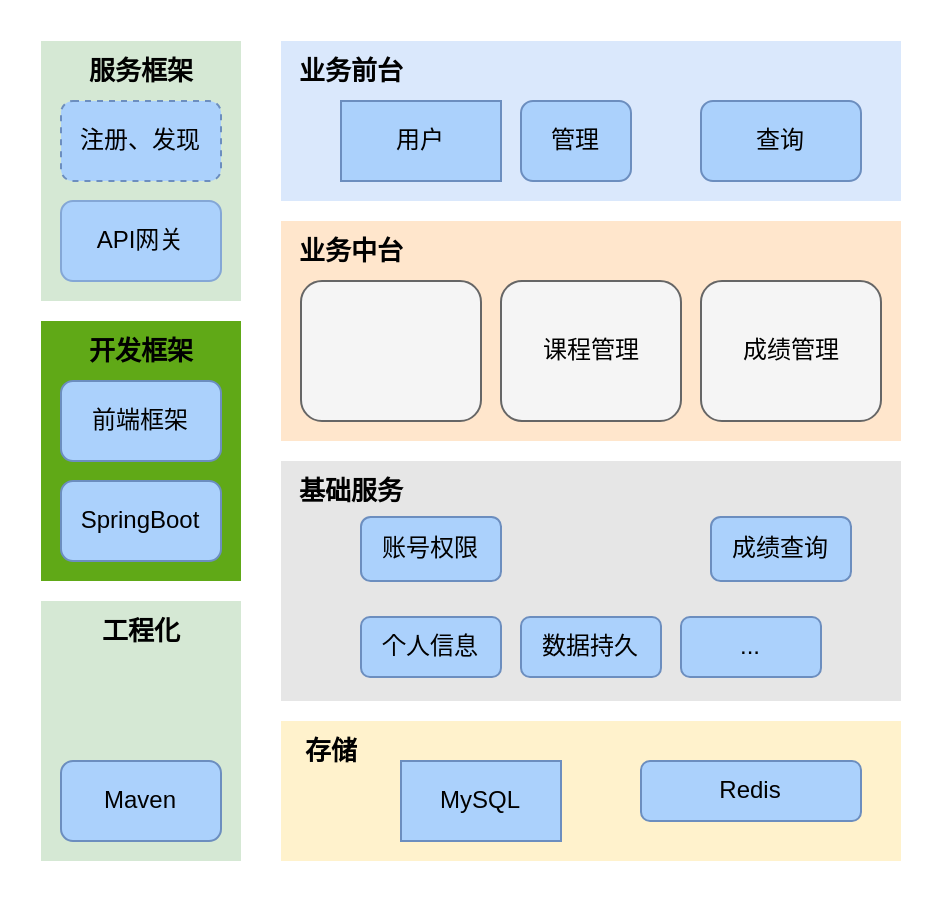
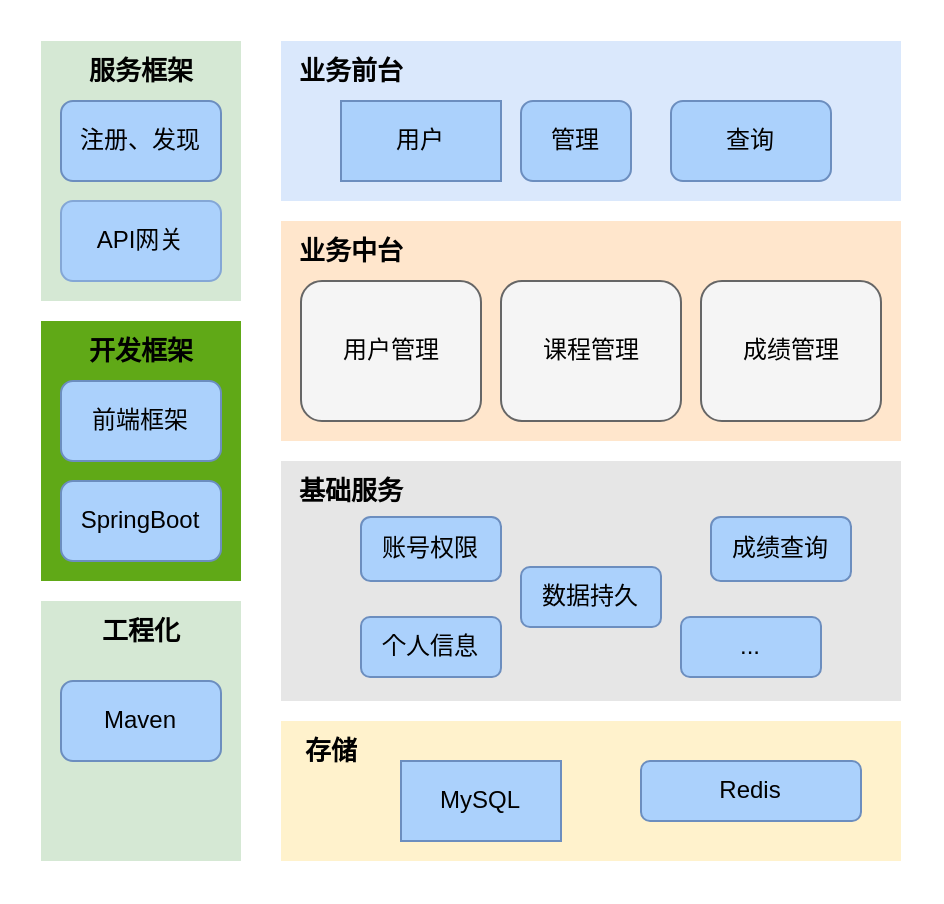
node "注册、发现": style dashed -> solid
node "查询": moved (781, 141) -> (751, 141)
node "用户管理": added
node "数据持久": moved (591, 647) -> (591, 597)
node "Maven": moved (141, 801) -> (141, 721)
